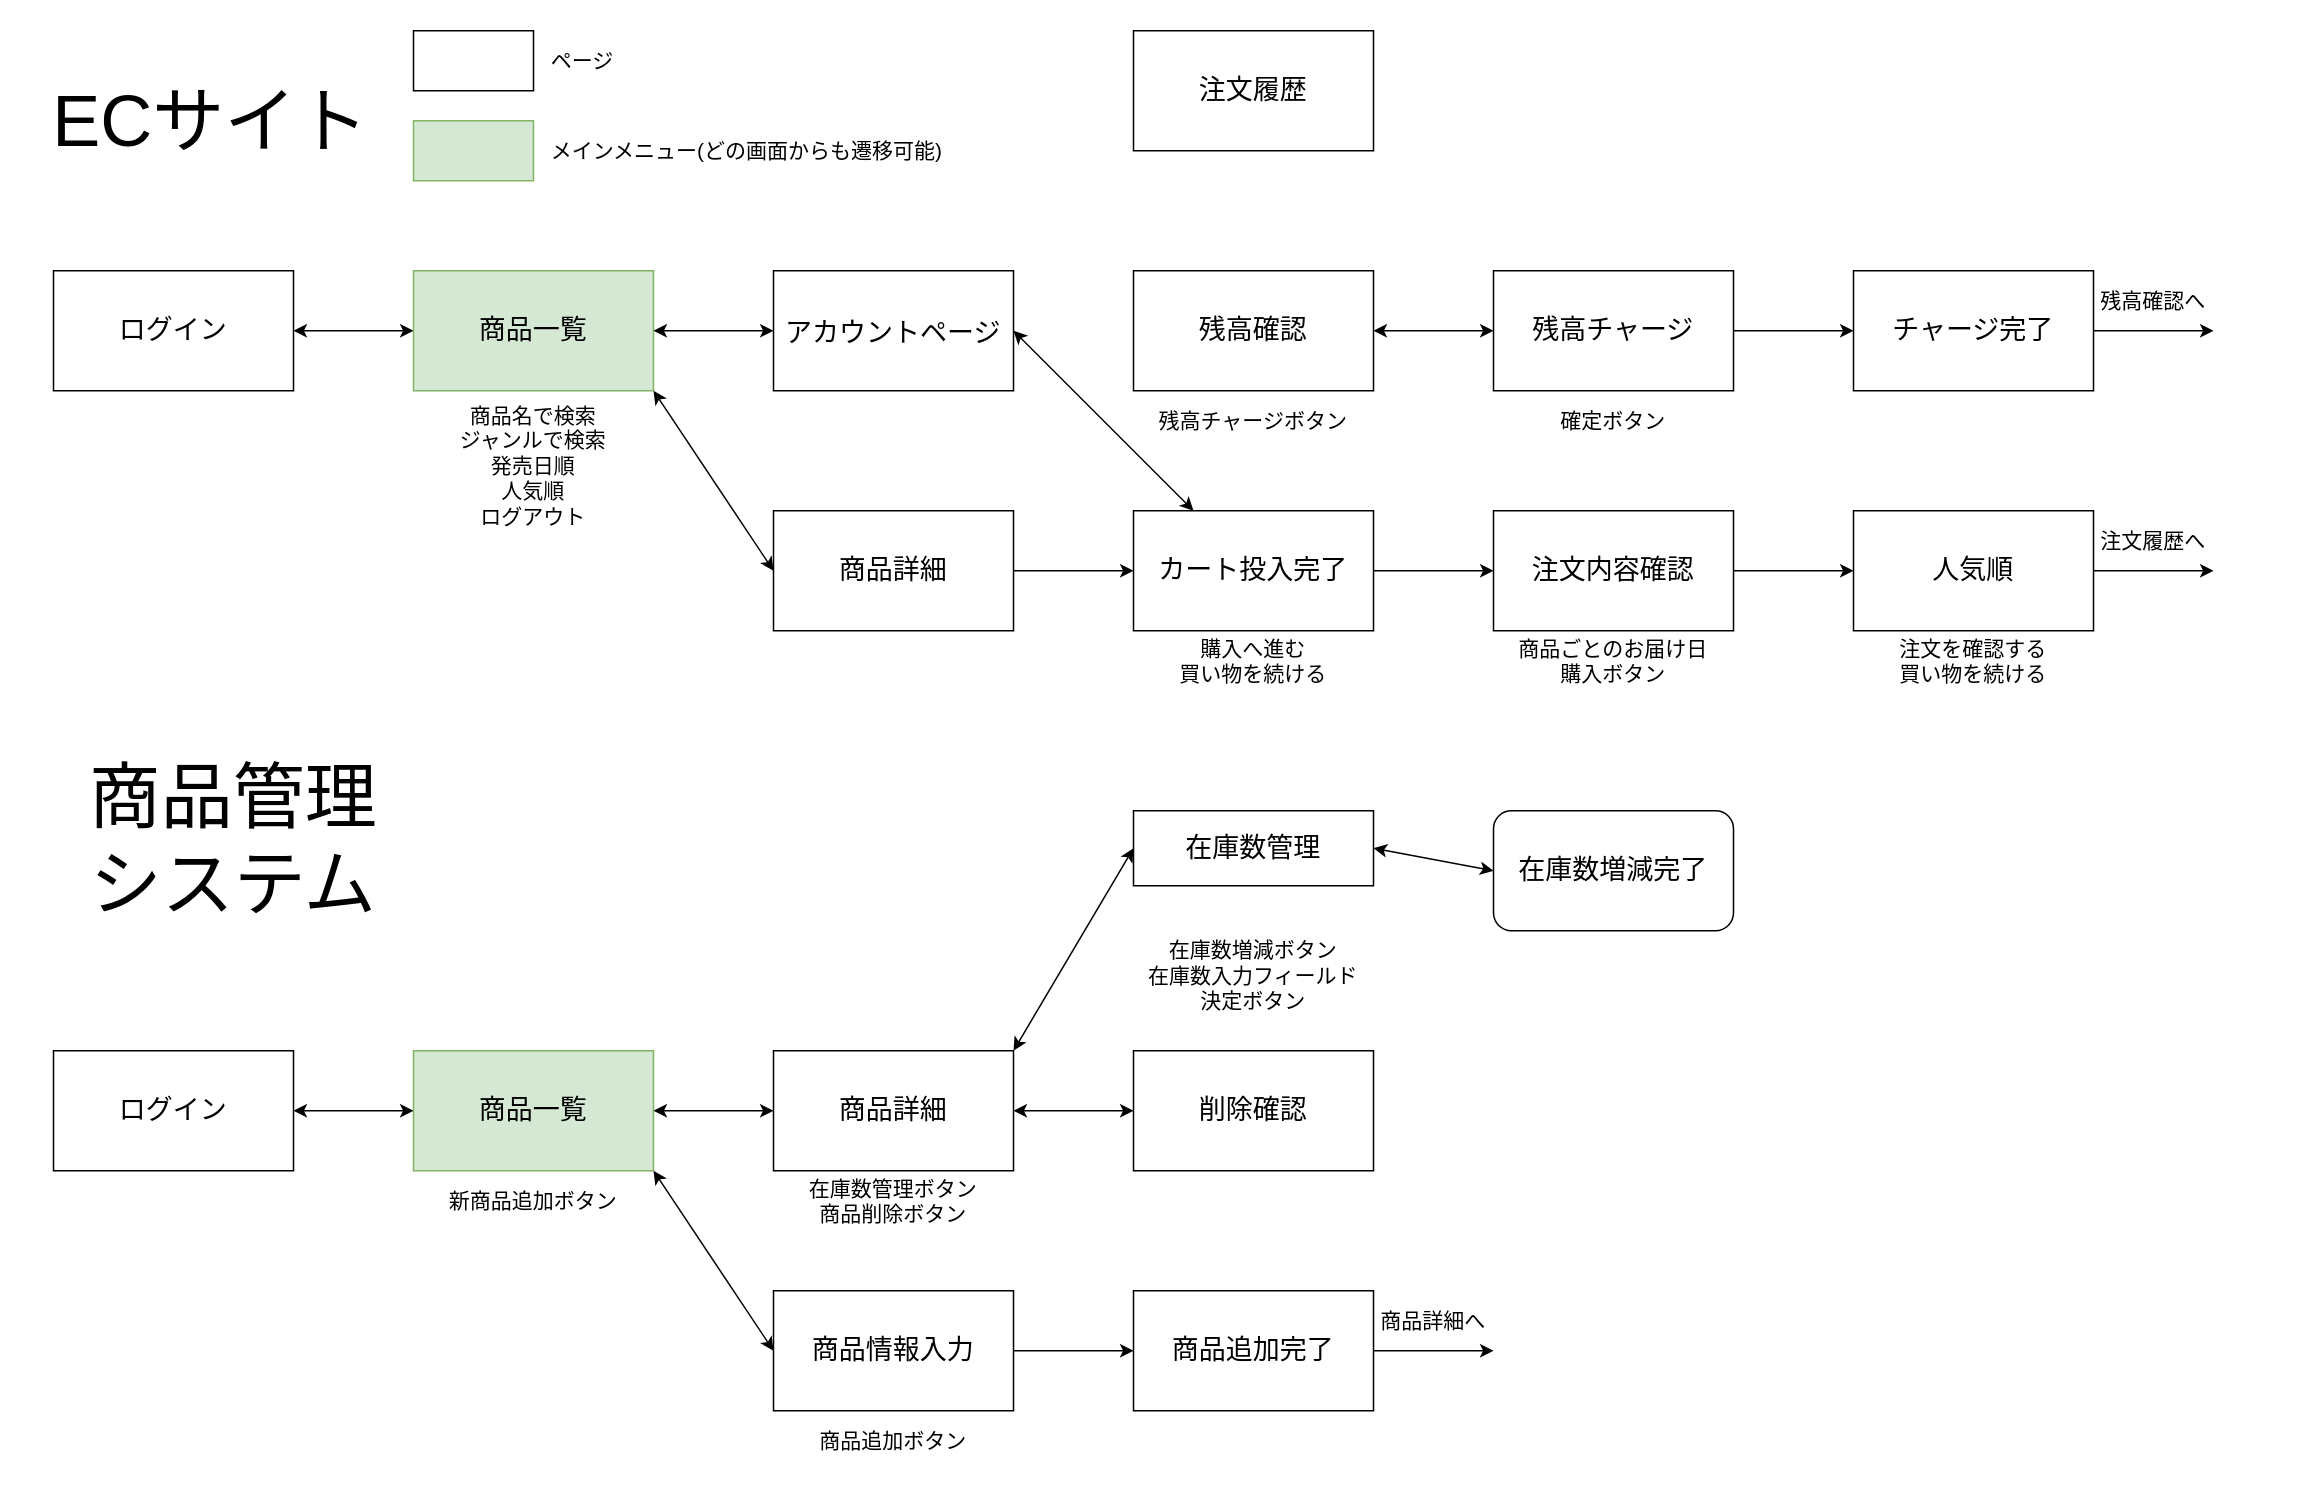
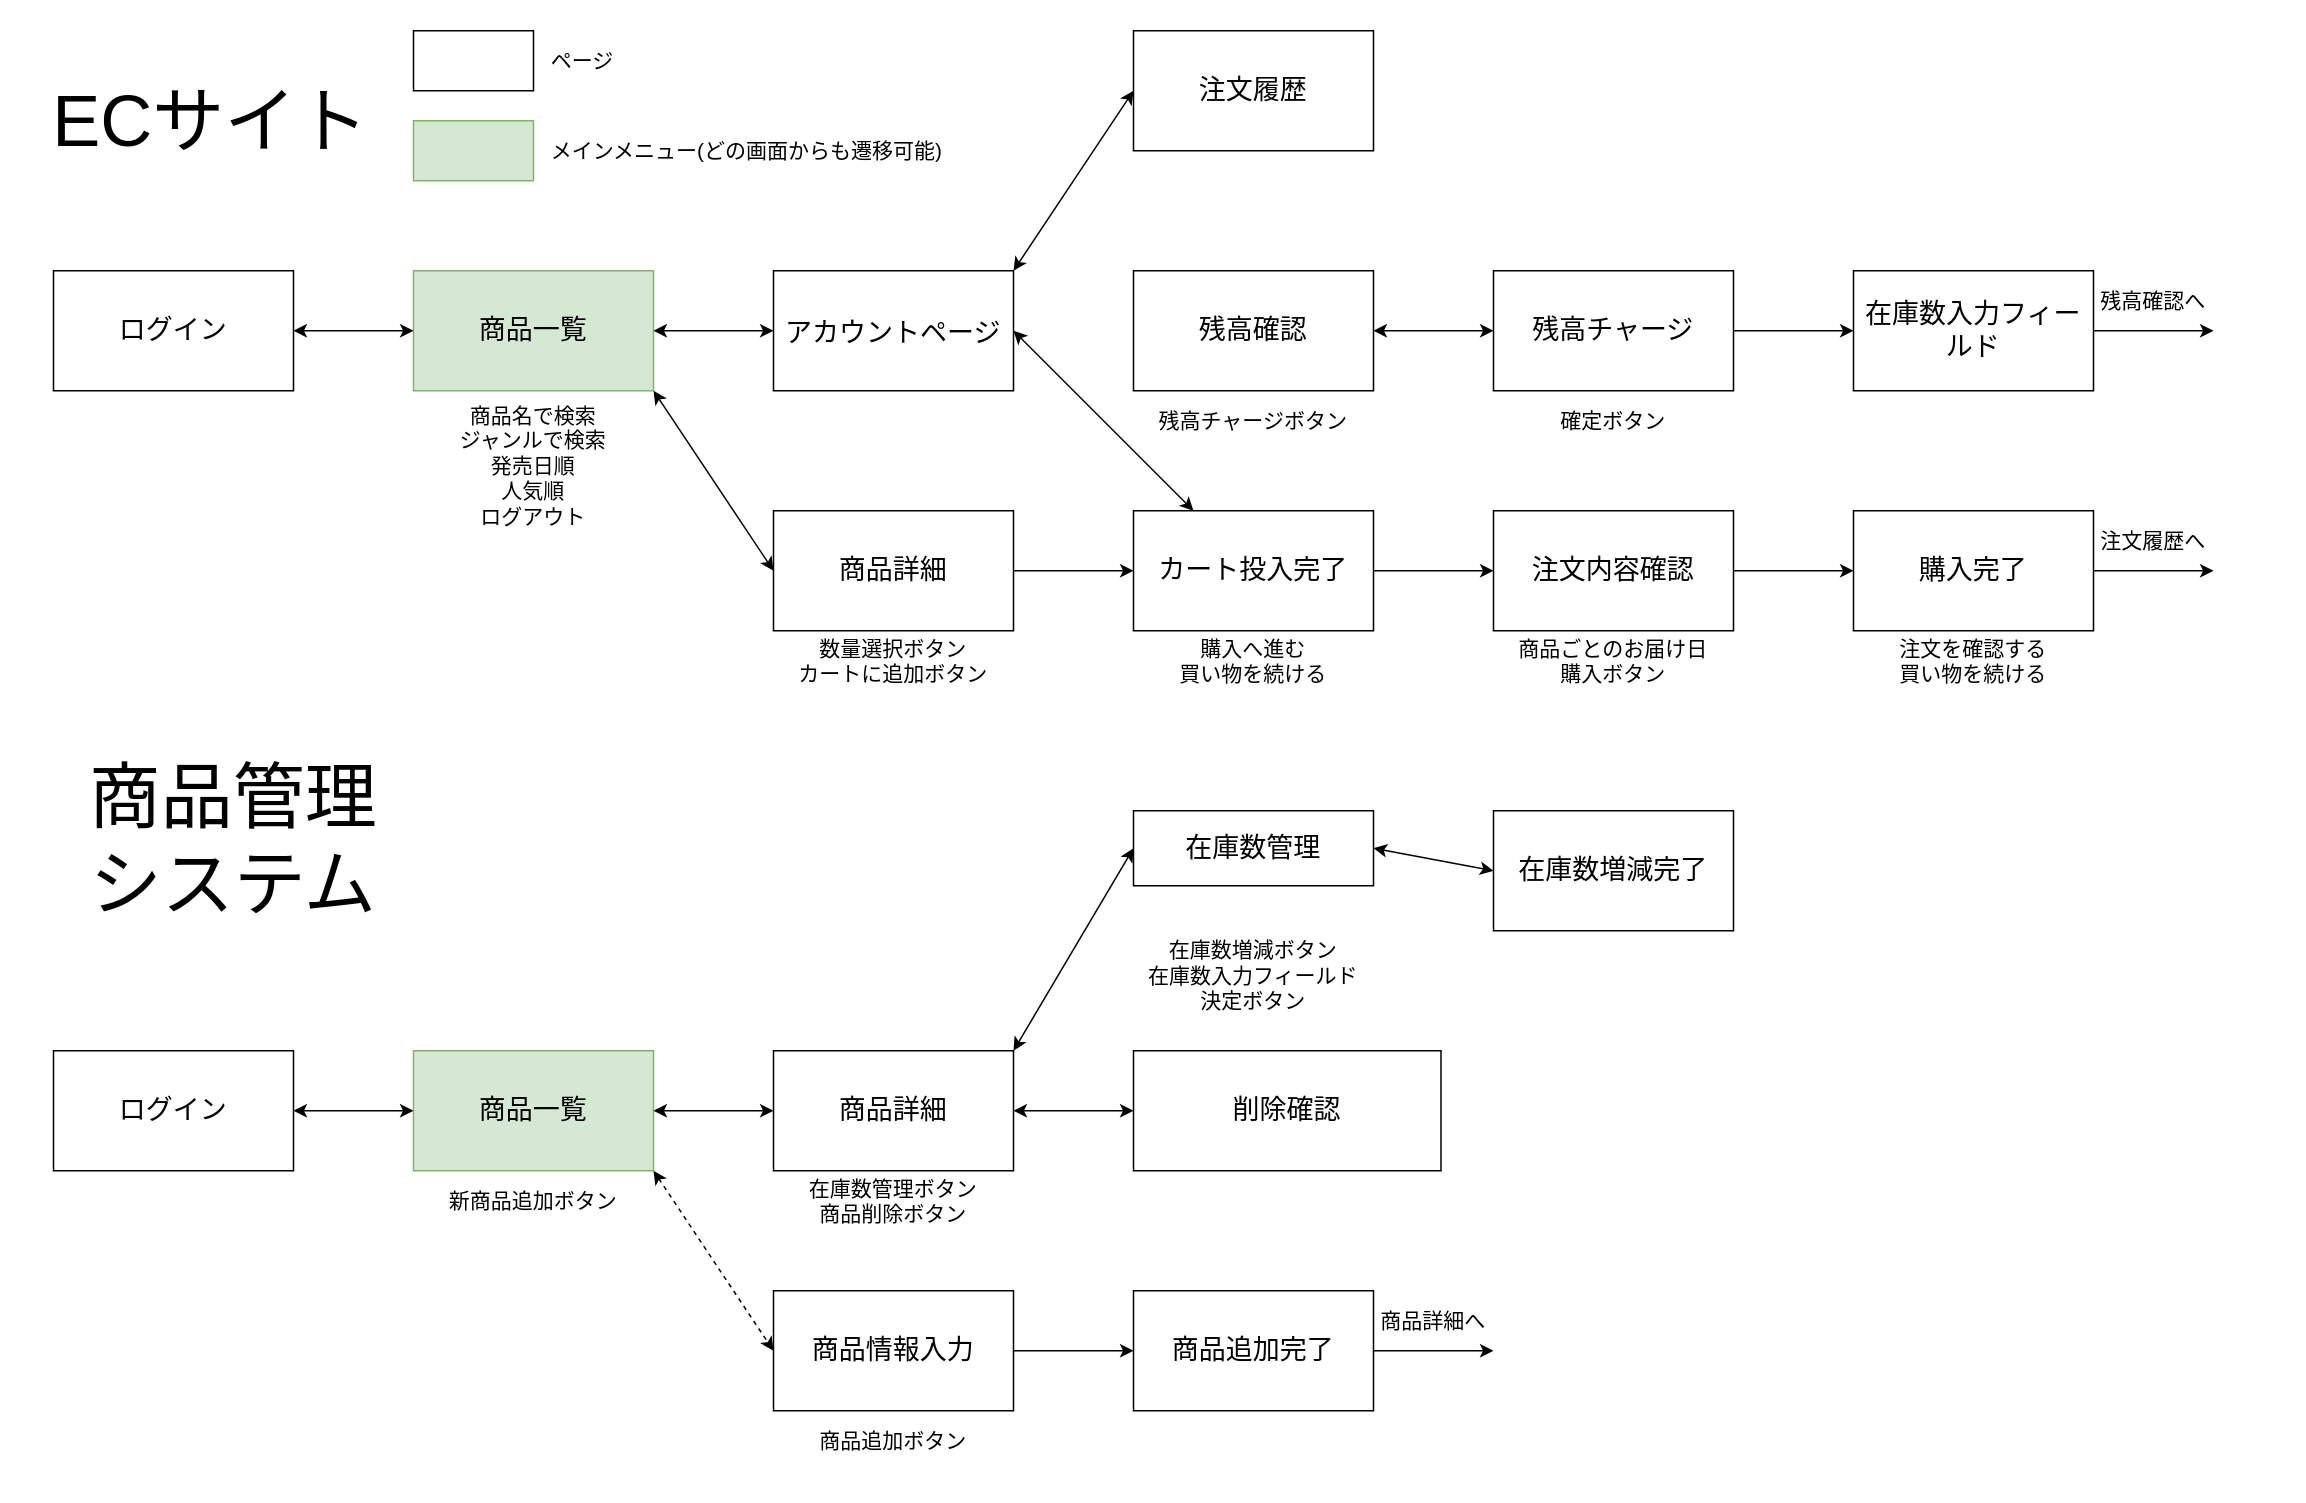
edge "注文履歴" -- "アカウントページ": added
node "チャージ完了": label "チャージ完了" -> "在庫数入力フィールド"
node "人気順": label "人気順" -> "購入完了"
node "数量選択ボタン カートに追加ボタン": added
node "在庫数増減完了": shape rounded rectangle -> rectangle
node "削除確認": size 240x120 -> 308x120
edge "新商品追加ボタン" -- "商品情報入力": style solid -> dashed
